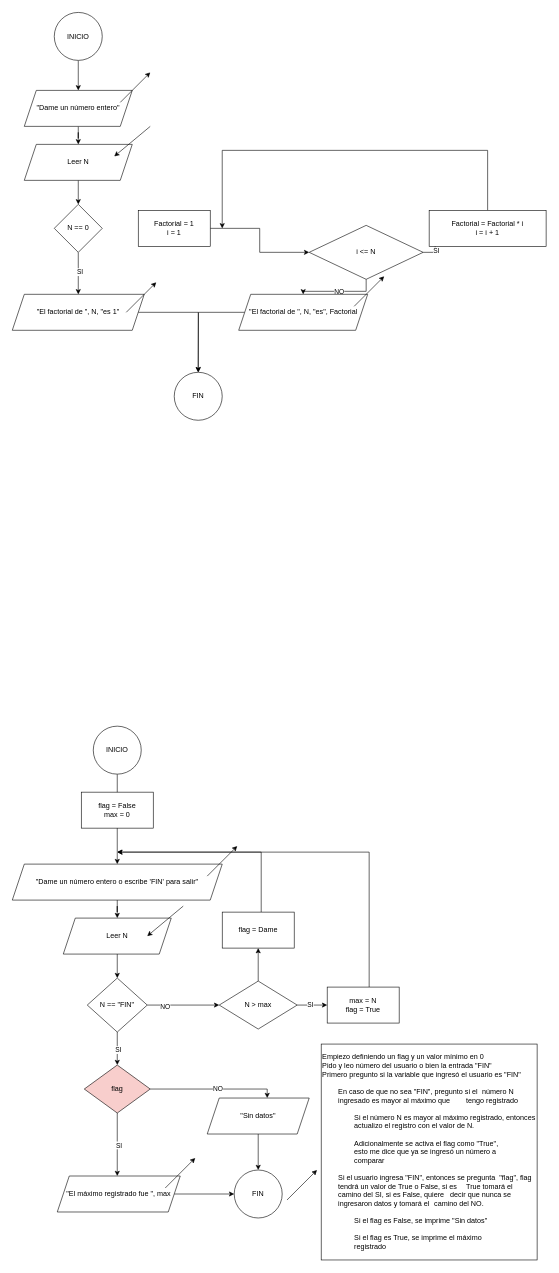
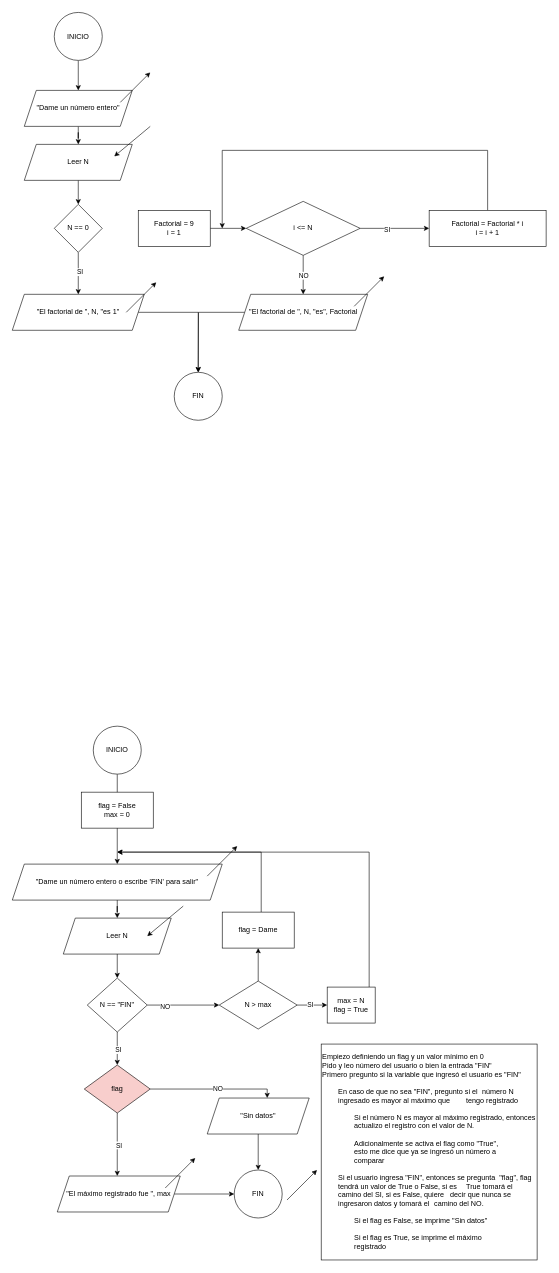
node "Factorial = 1 i = 1": label "Factorial = 1 i = 1" -> "Factorial = 9 i = 1"
node "i <= N": moved (366, 252) -> (303, 228)
node "max = N flag = True": size 72x36 -> 48x36
